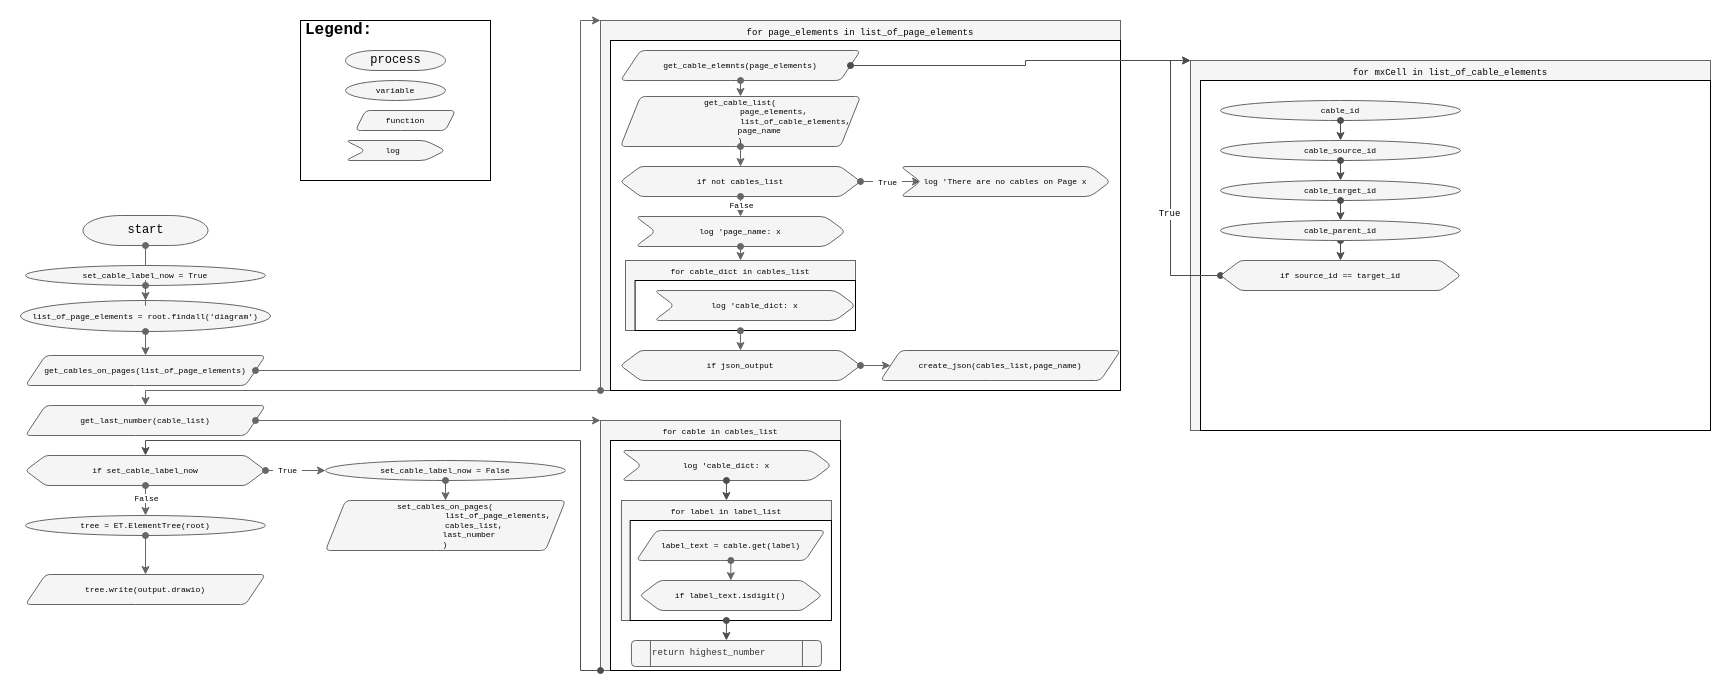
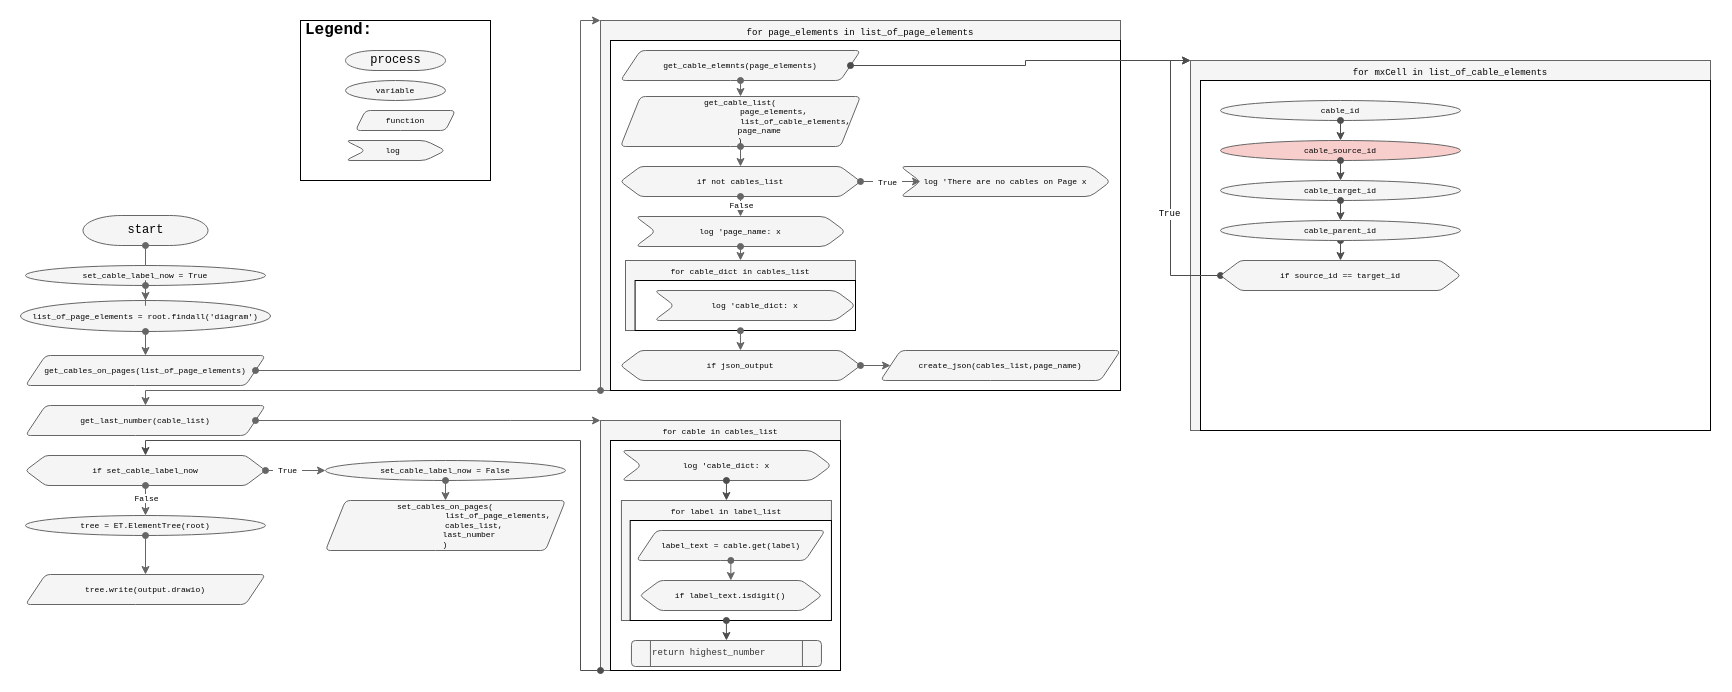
node "cable_source_id": fillcolor #f5f5f5 -> #f8cecc
